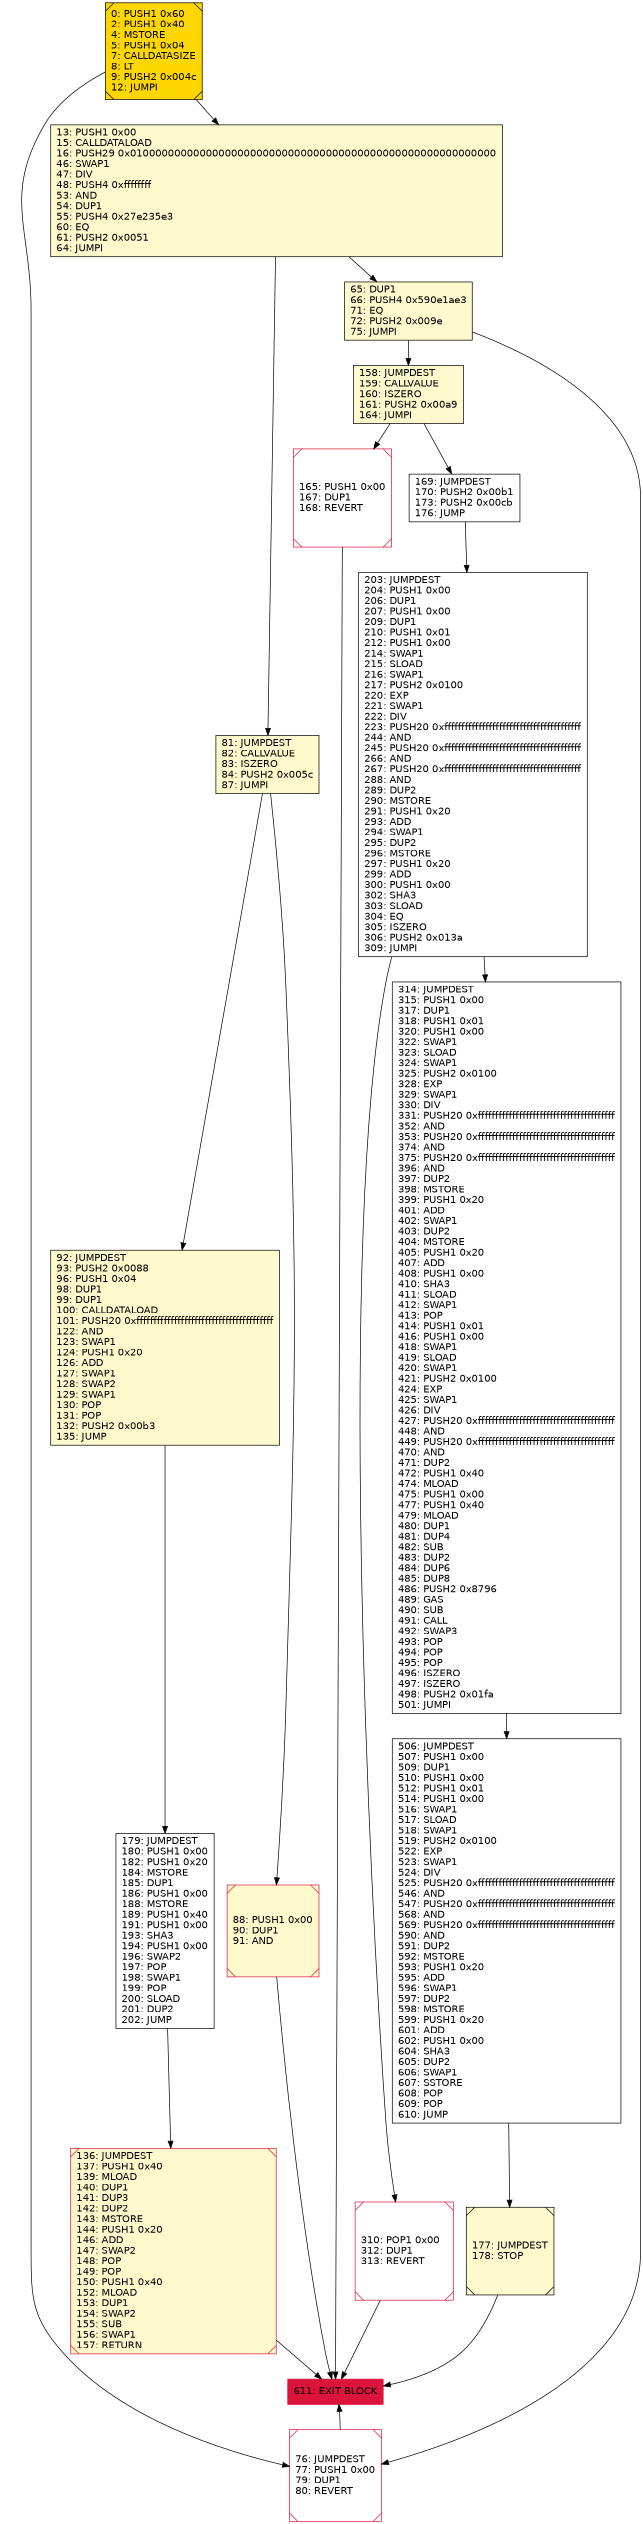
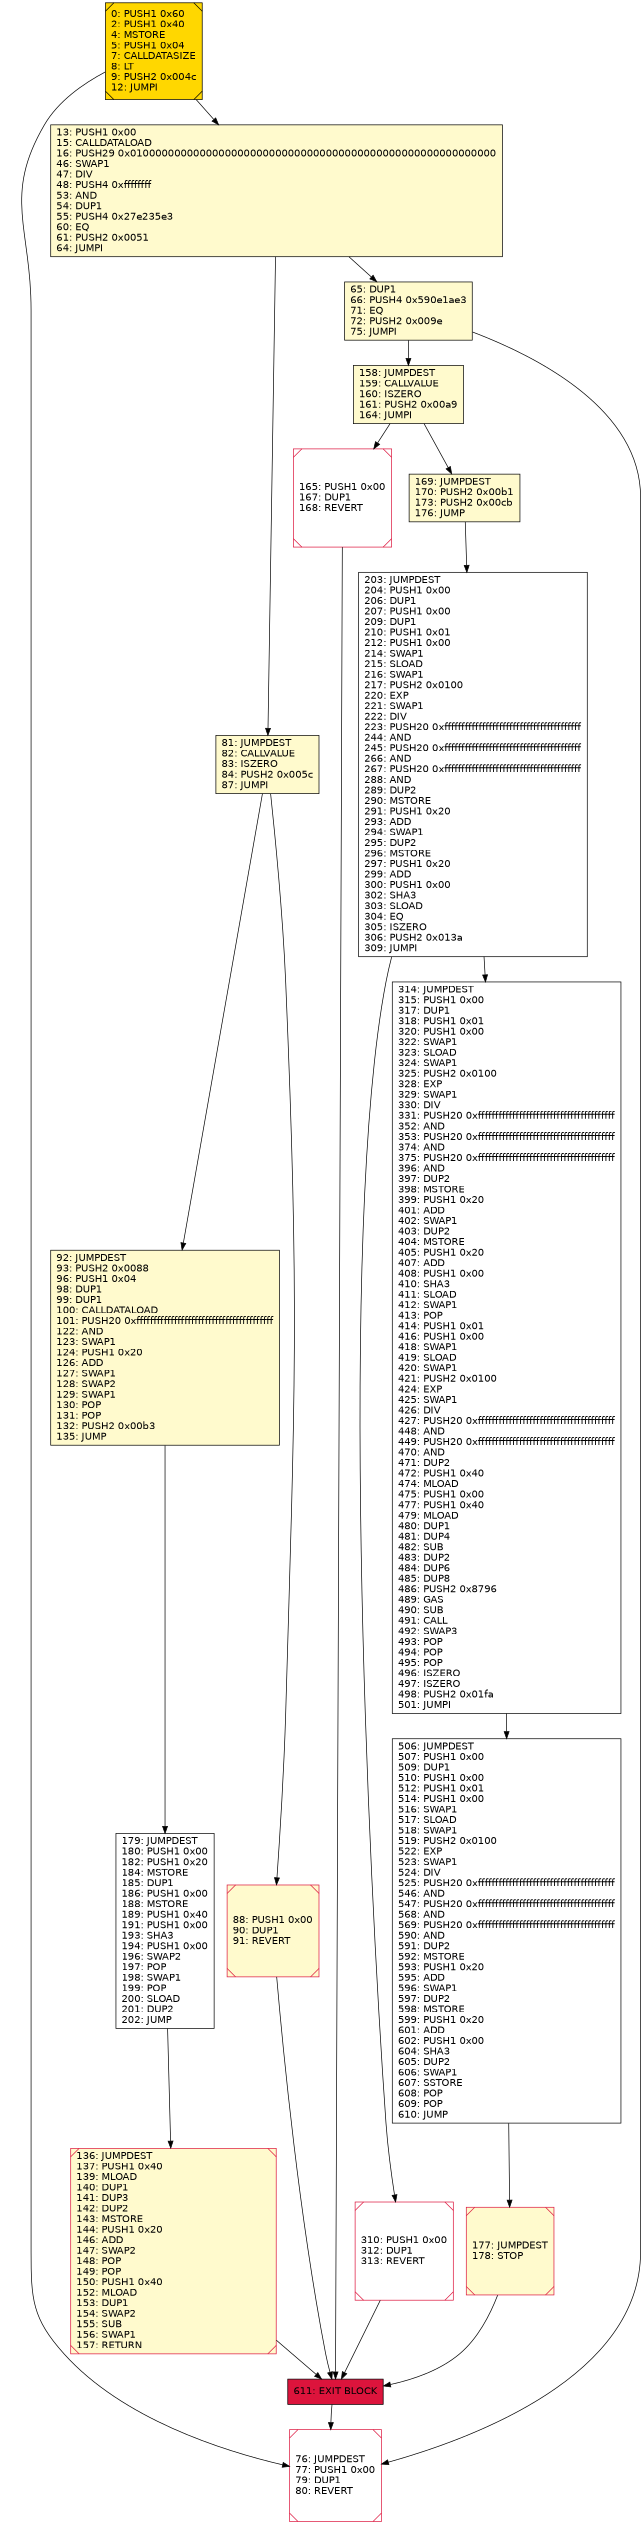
node "169: JUMPDEST 170: PUSH2 0x00b1 173: PUSH2 0x00cb 176: JUMP": fillcolor white -> lemonchiffon
node "88: PUSH1 0x00 90: DUP1 91: AND": label "88: PUSH1 0x00 90: DUP1 91: AND" -> "88: PUSH1 0x00 90: DUP1 91: REVERT"
node "310: POP1 0x00 312: DUP1 313: REVERT": label "310: POP1 0x00 312: DUP1 313: REVERT" -> "310: PUSH1 0x00 312: DUP1 313: REVERT"
node "177: JUMPDEST 178: STOP": color black -> crimson
node "611: EXIT BLOCK": color crimson -> black
edge "76: JUMPDEST 77: PUSH1 0x00 79: DUP1 80: REVERT" -> "611: EXIT BLOCK": reversed
